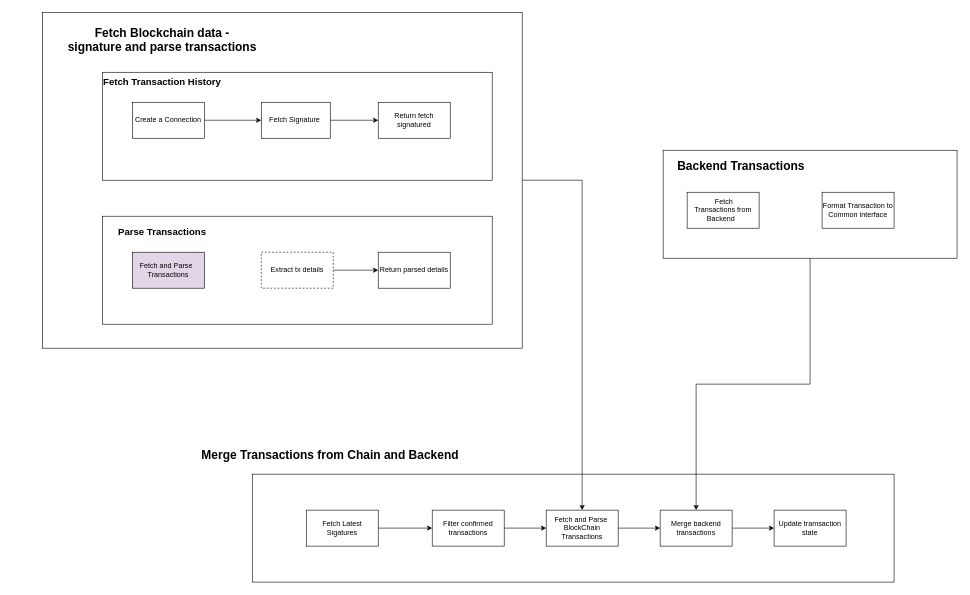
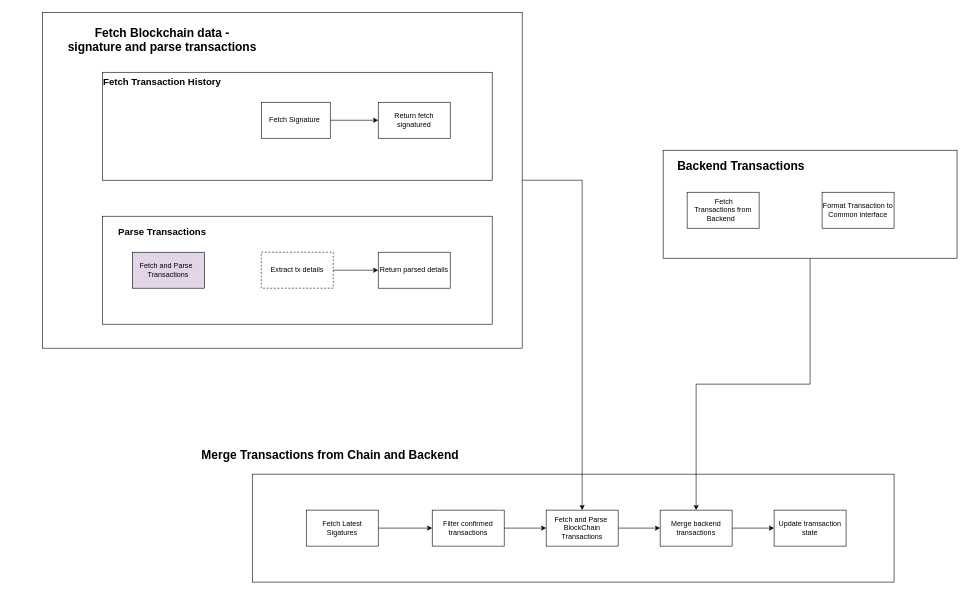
node "Create a Connection": removed
edge "Create a Connection" -> "Fetch Signature": removed
